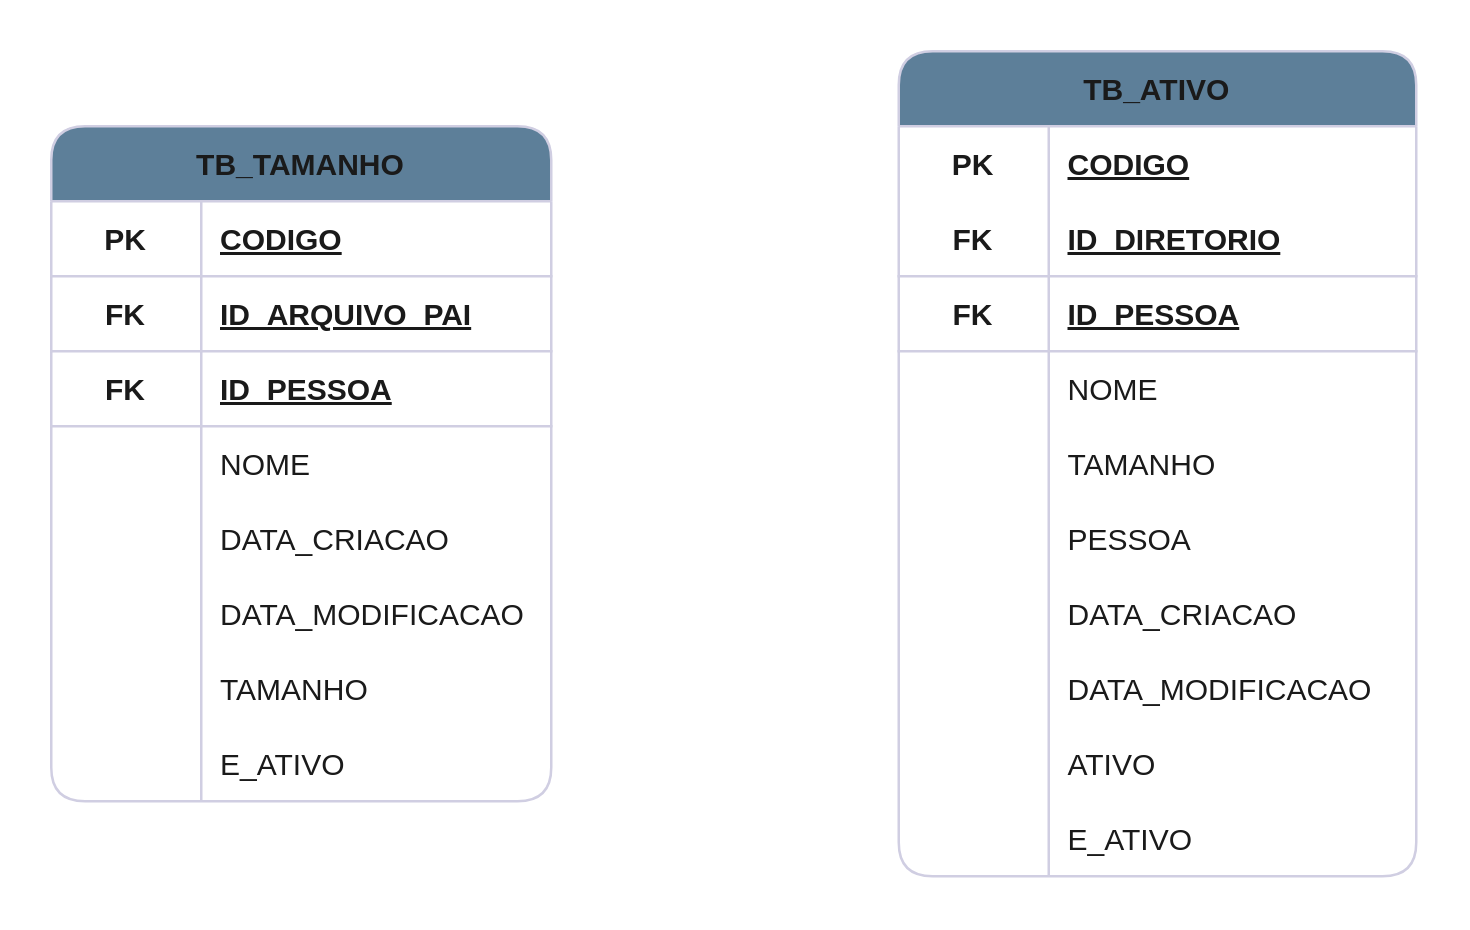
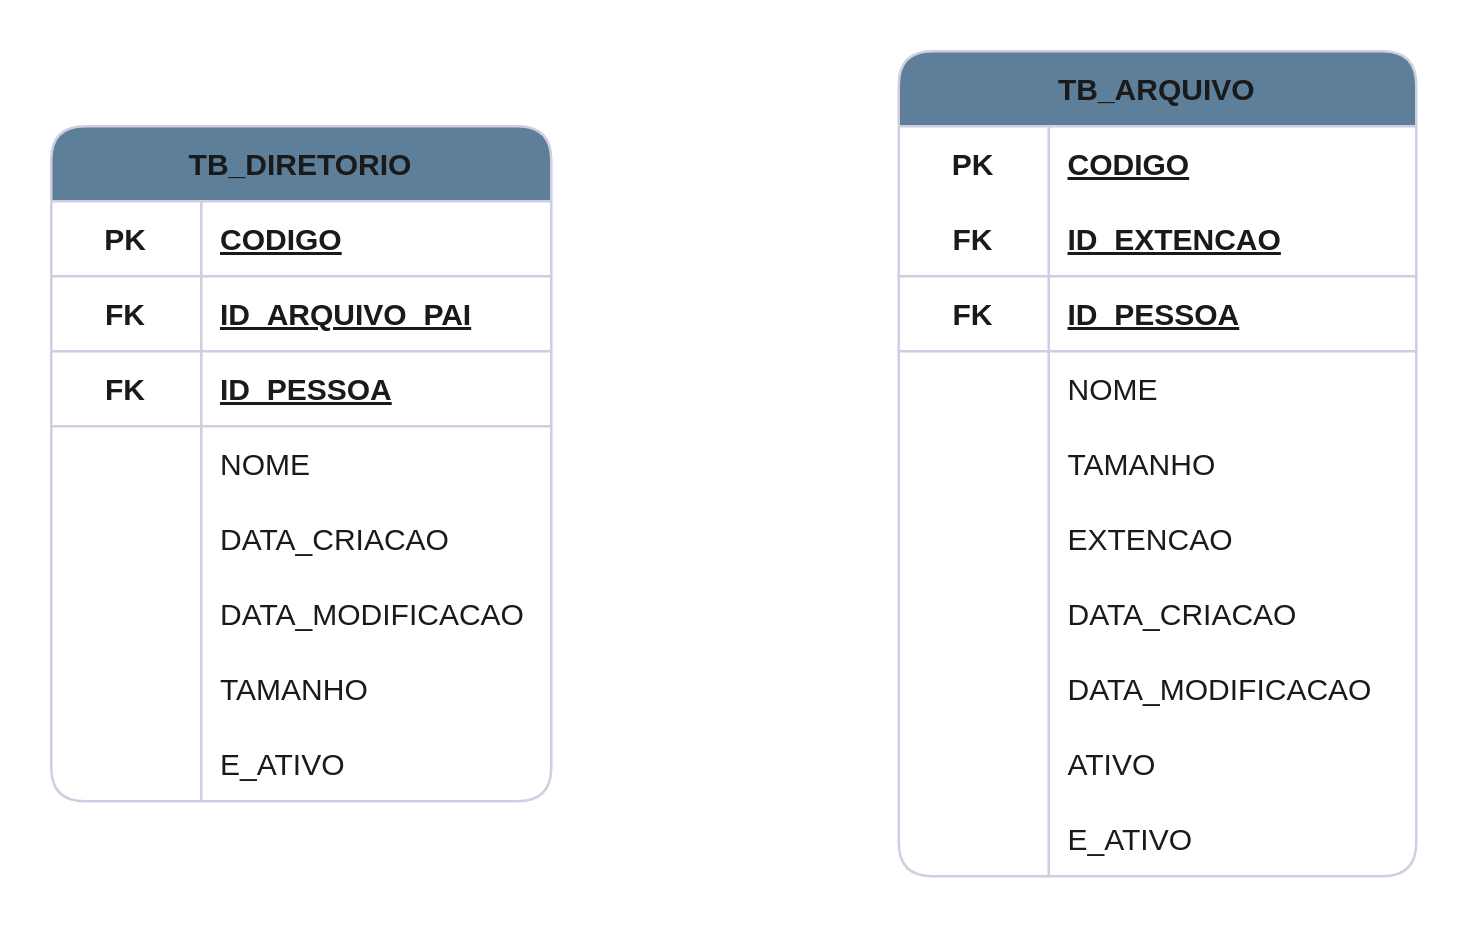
node "TB_ATIVO": label "TB_ATIVO" -> "TB_ARQUIVO"
node "TB_TAMANHO": label "TB_TAMANHO" -> "TB_DIRETORIO"
node "ID_DIRETORIO": label "ID_DIRETORIO" -> "ID_EXTENCAO"
node "PESSOA": label "PESSOA" -> "EXTENCAO"
